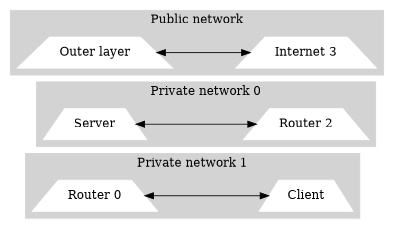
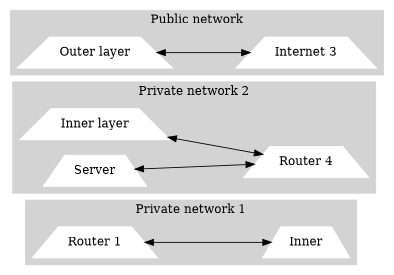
cluster "Private network 0": label "Private network 0" -> "Private network 2"
node "Inner layer": added
node "Router 2": label "Router 2" -> "Router 4"
node "Router 0": label "Router 0" -> "Router 1"
node "Client": label "Client" -> "Inner"
